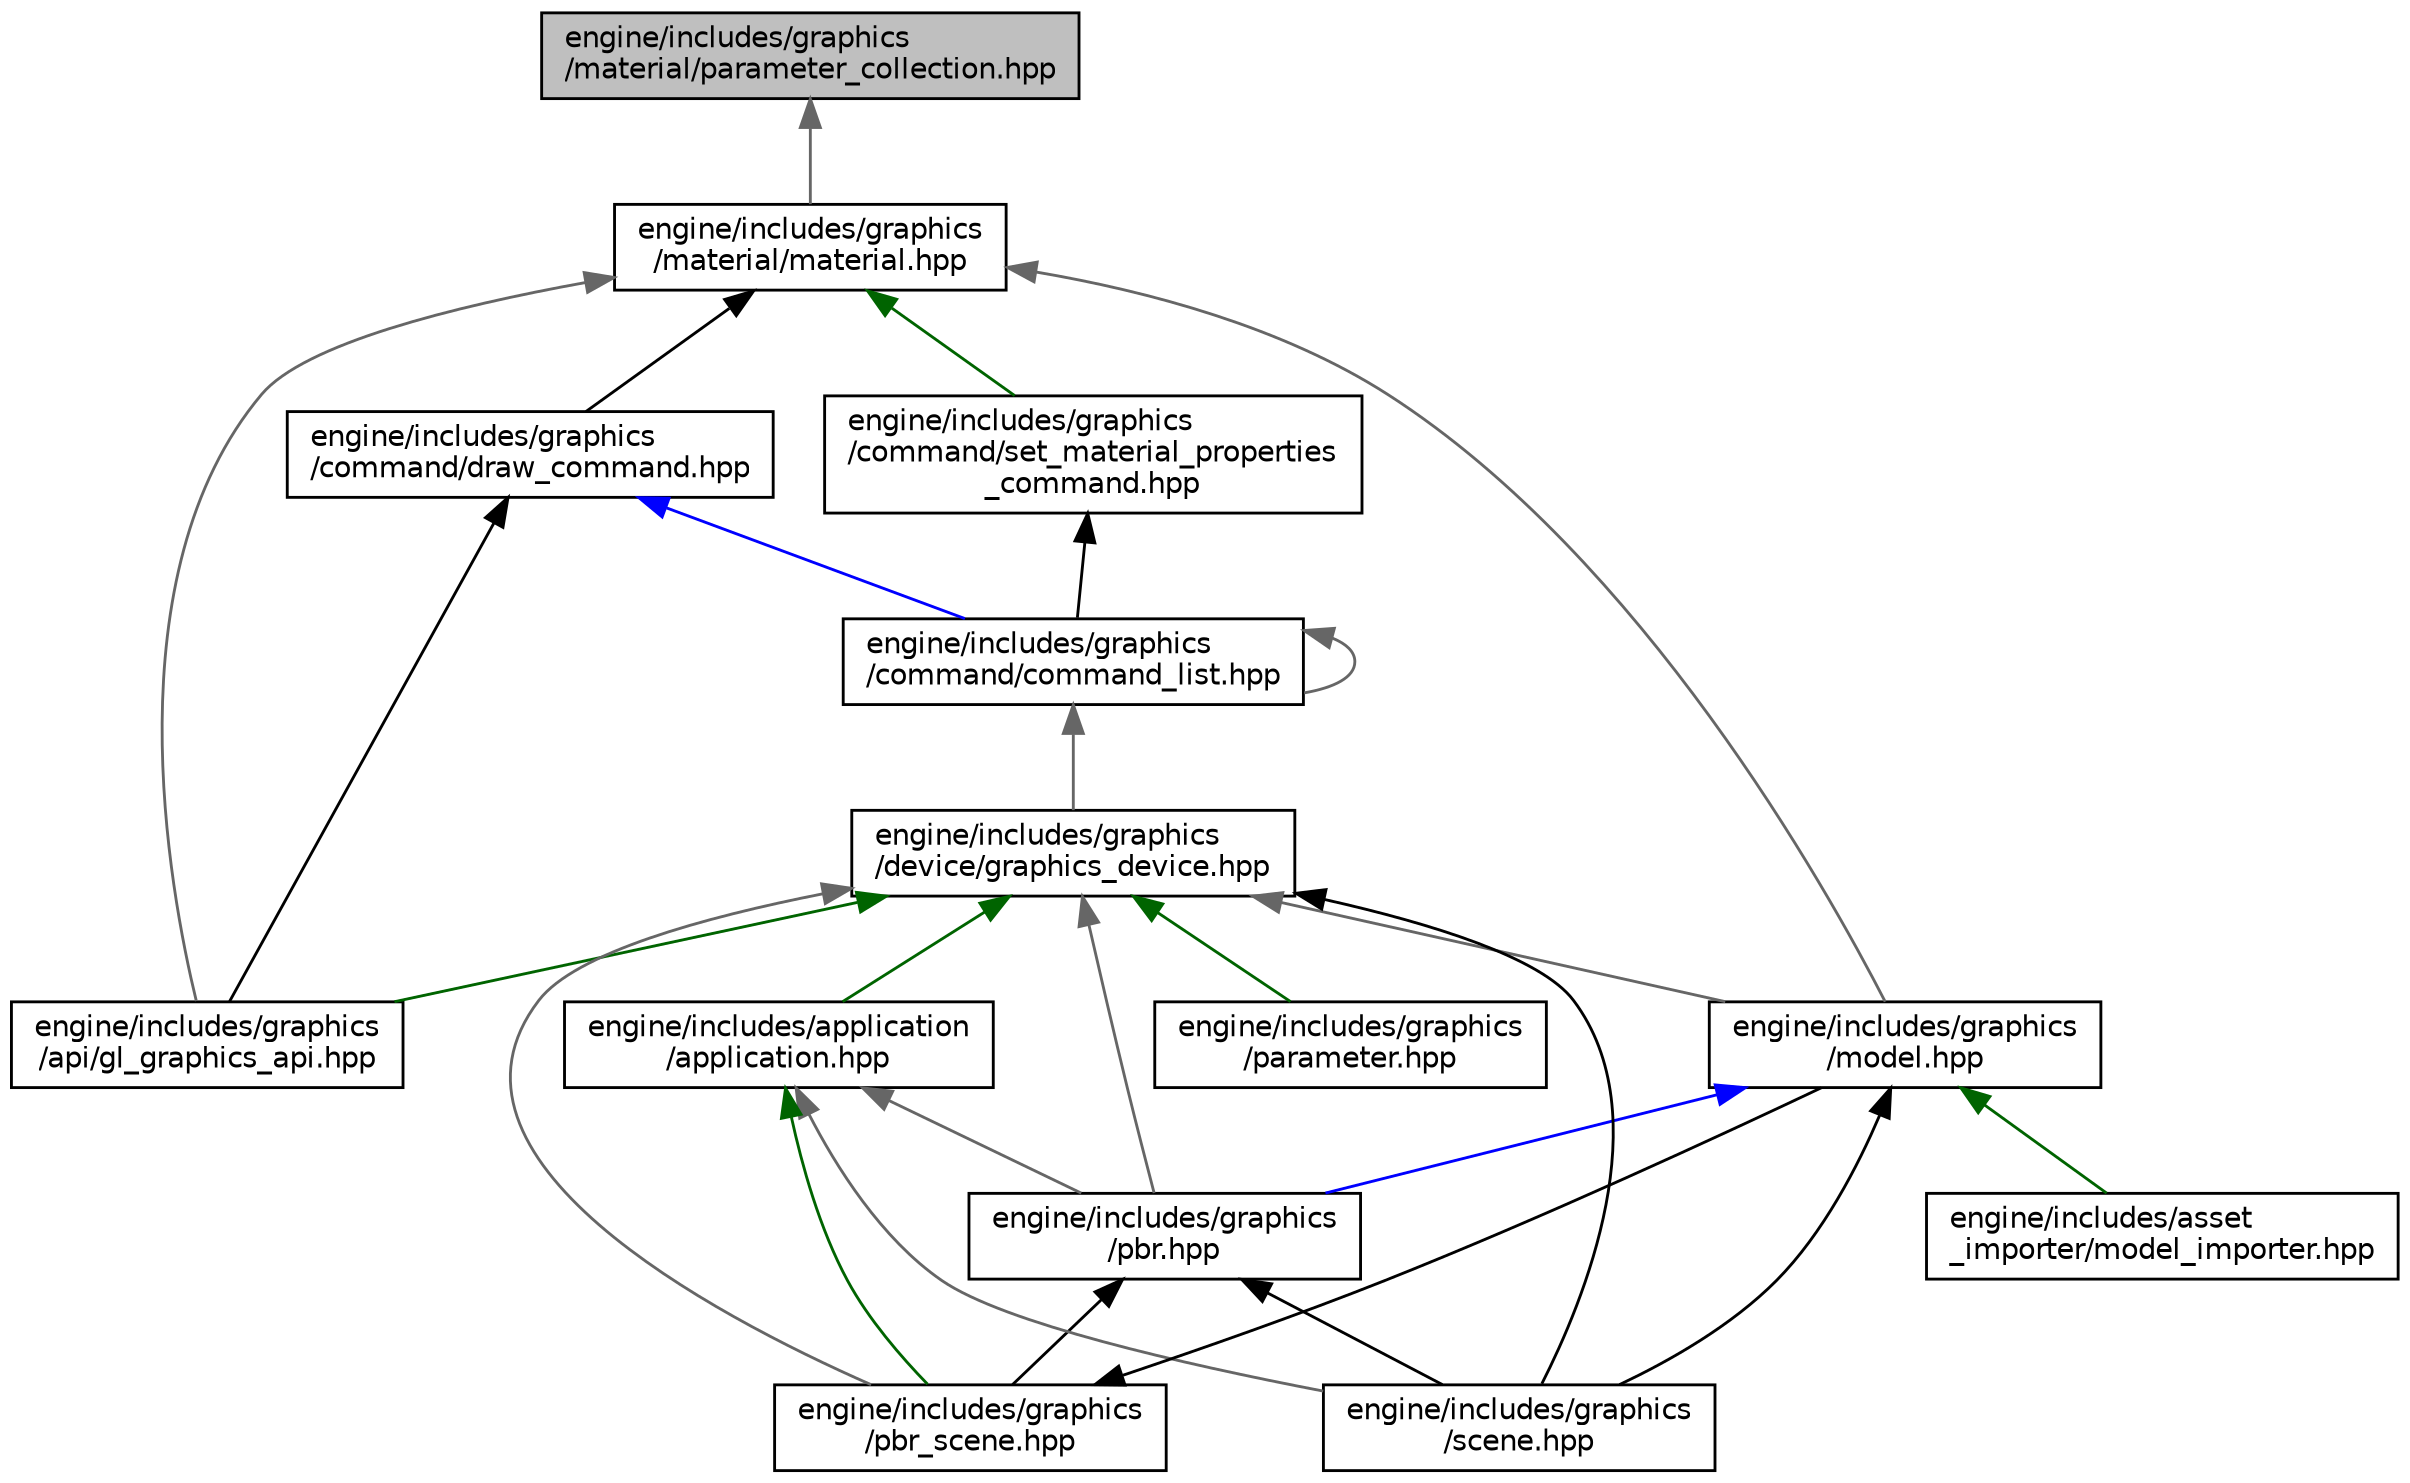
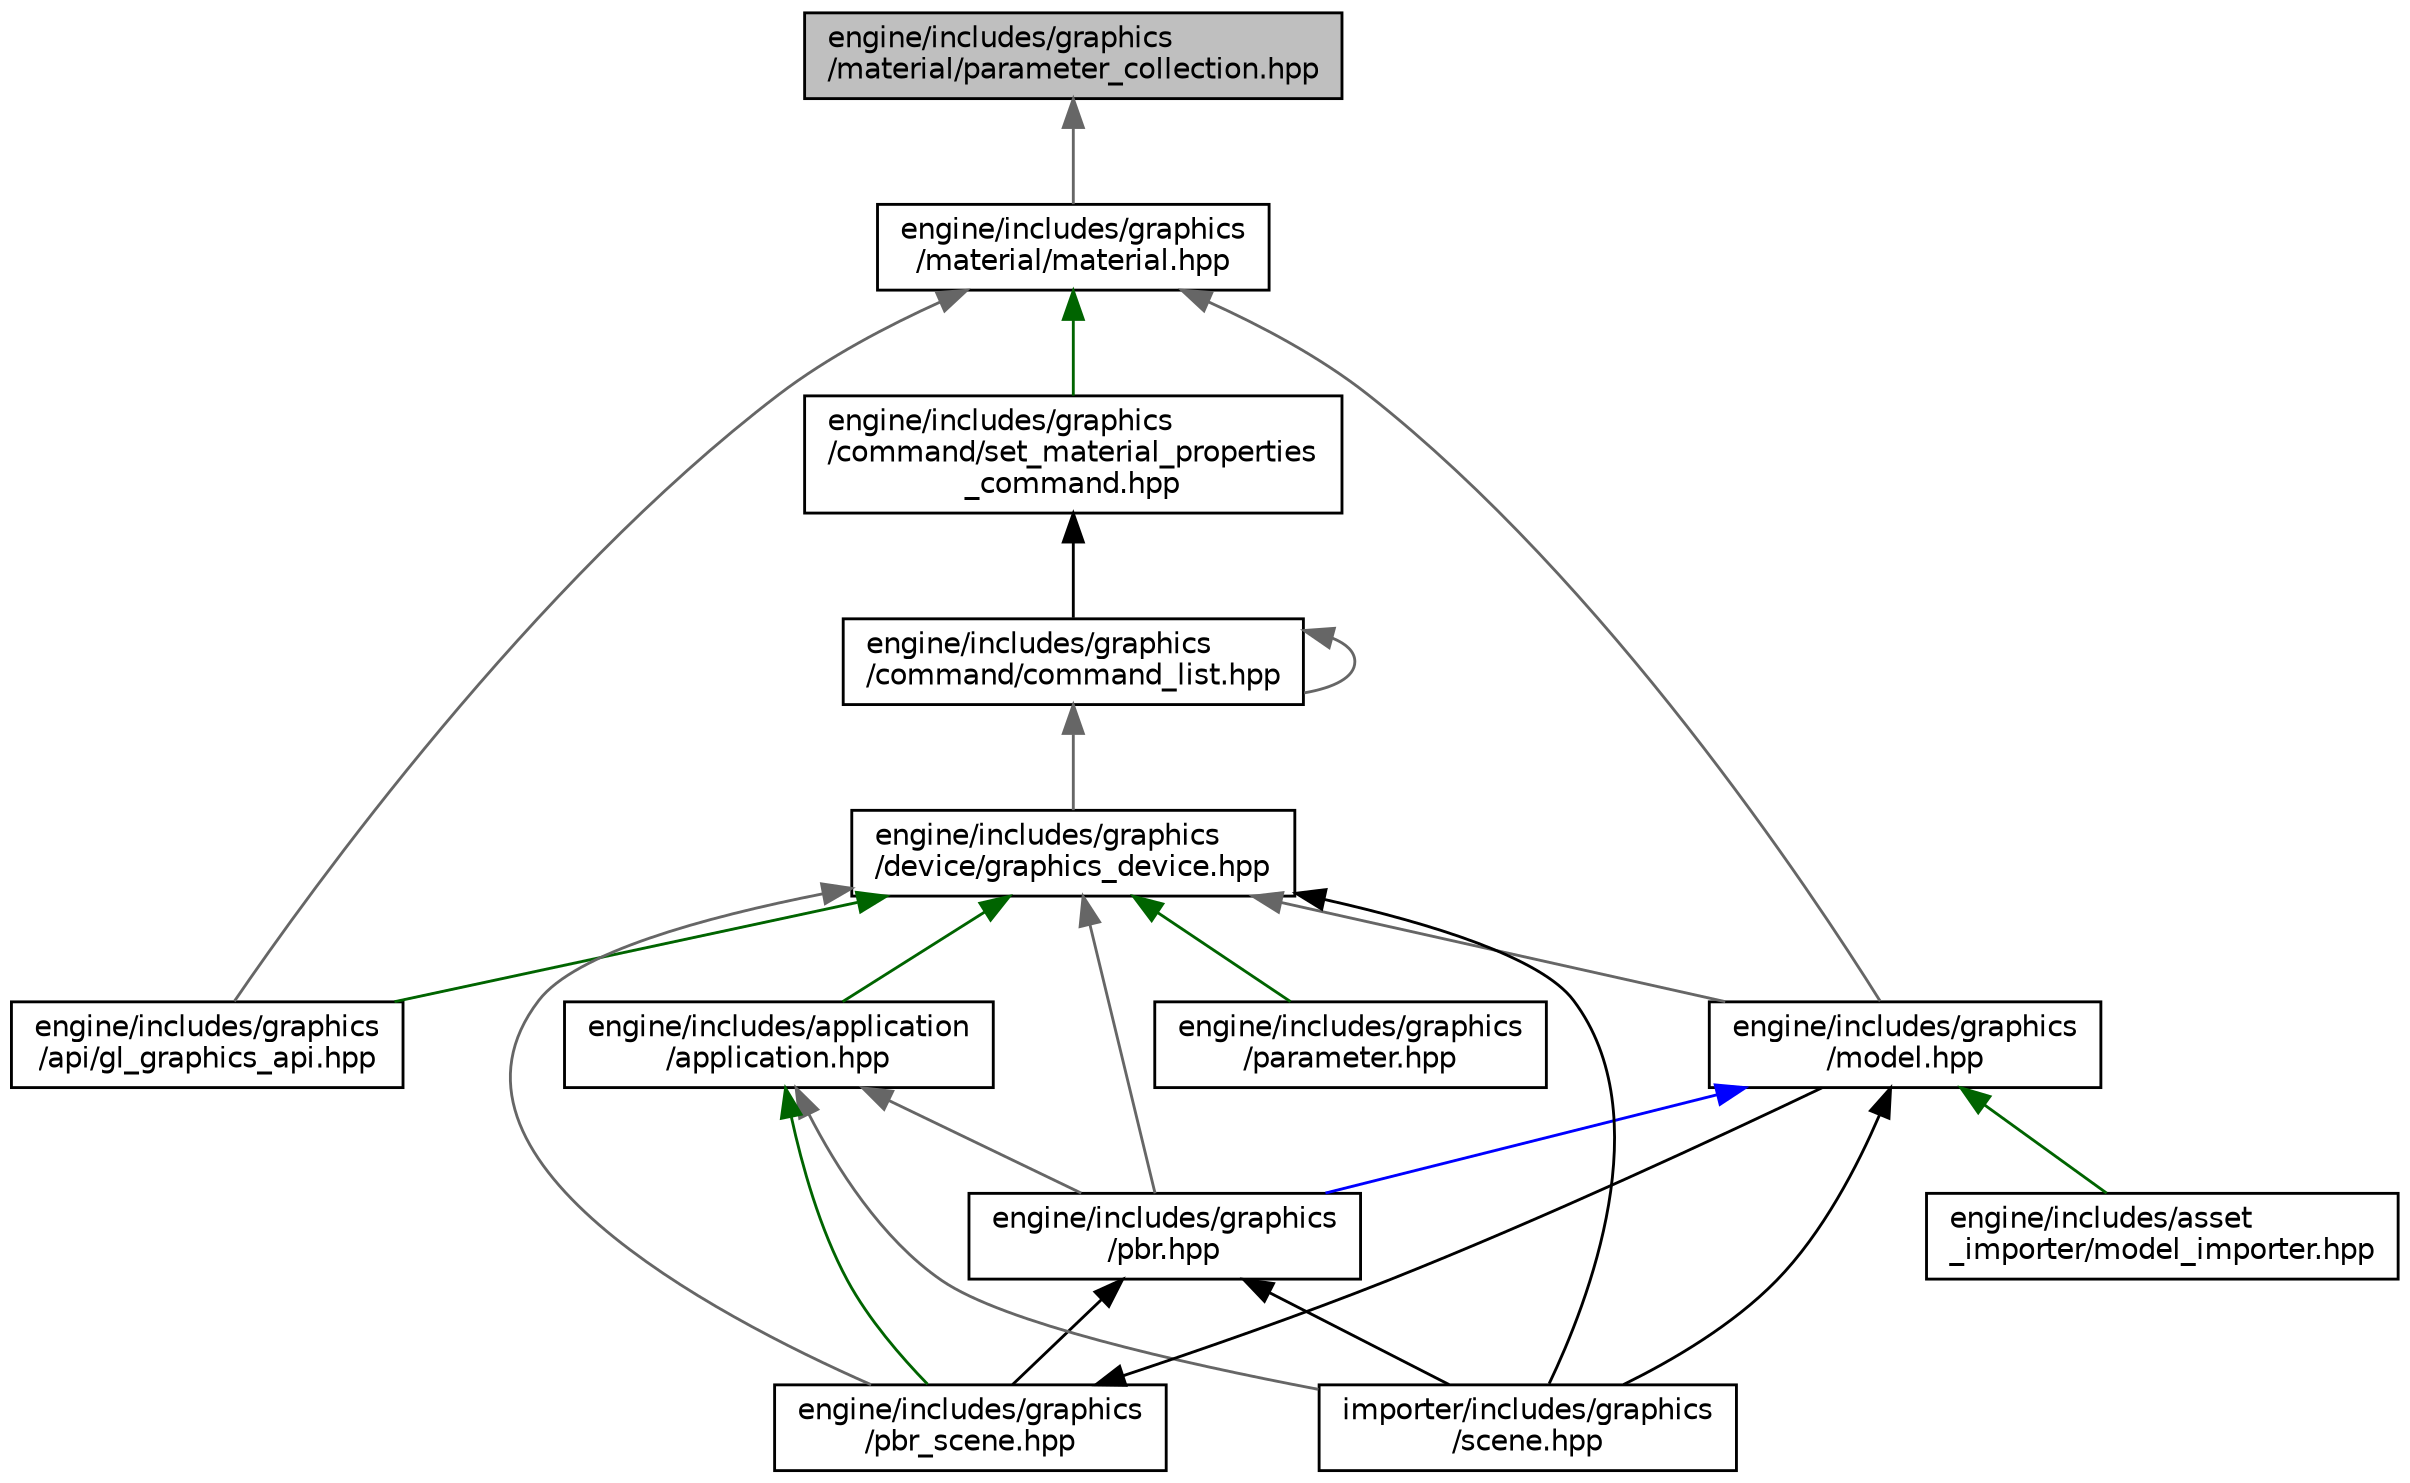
node "engine/includes/graphics /command/draw_command.hpp": removed
node "engine/includes/graphics /scene.hpp": label "engine/includes/graphics /scene.hpp" -> "importer/includes/graphics /scene.hpp"
